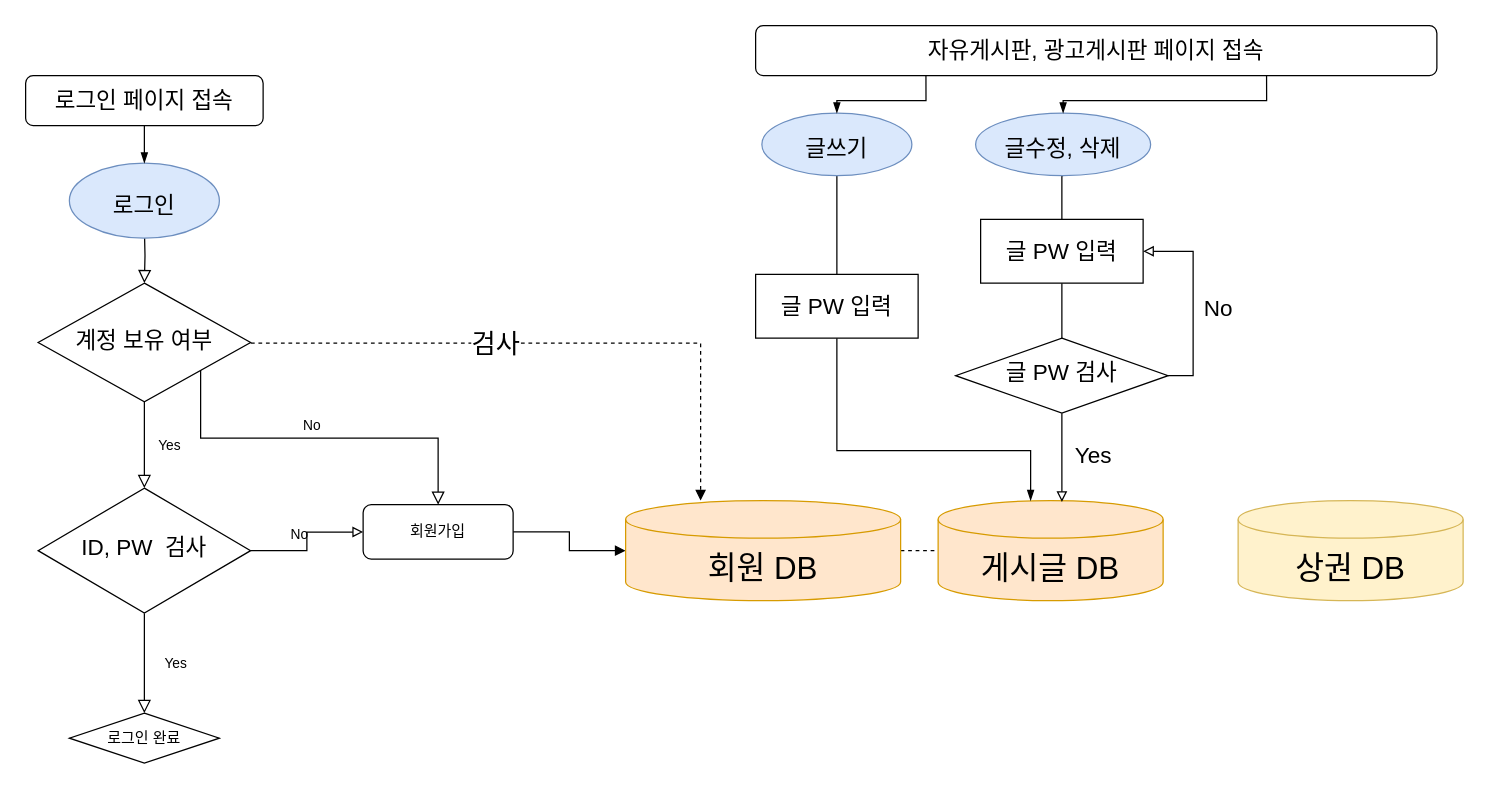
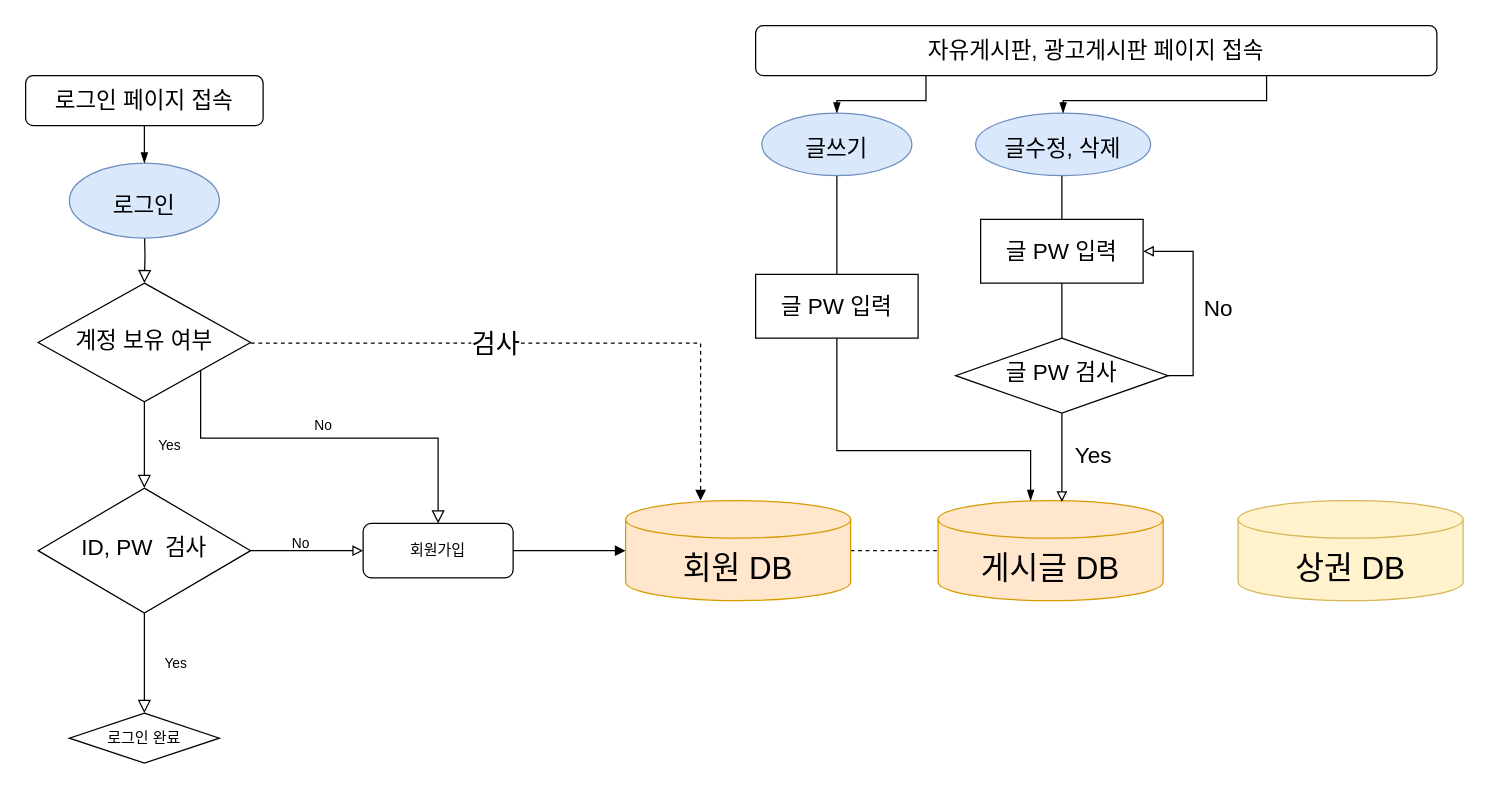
node "회원가입": moved (438, 532) -> (438, 551)
node "회원 DB": size 275x100 -> 225x100
